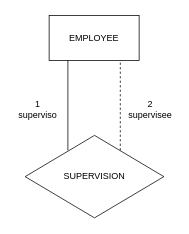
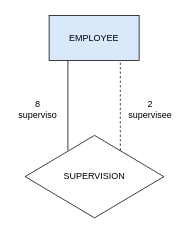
node "EMPLOYEE": fillcolor #ffffff -> #dae8fc
node "1 superviso": label "1 superviso" -> "8 superviso"
